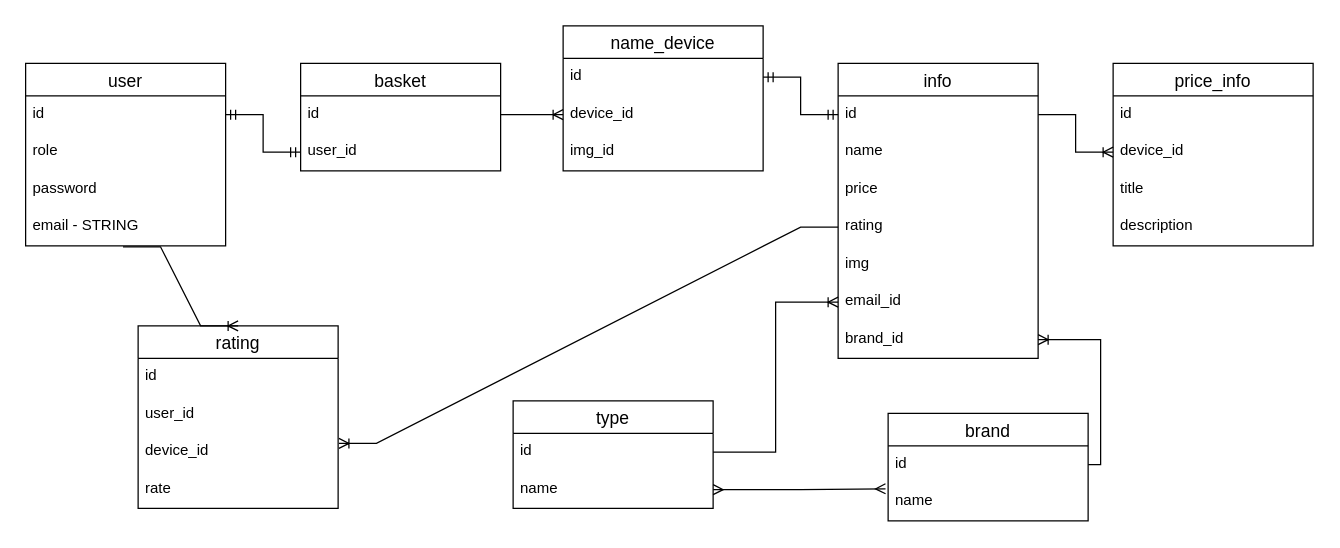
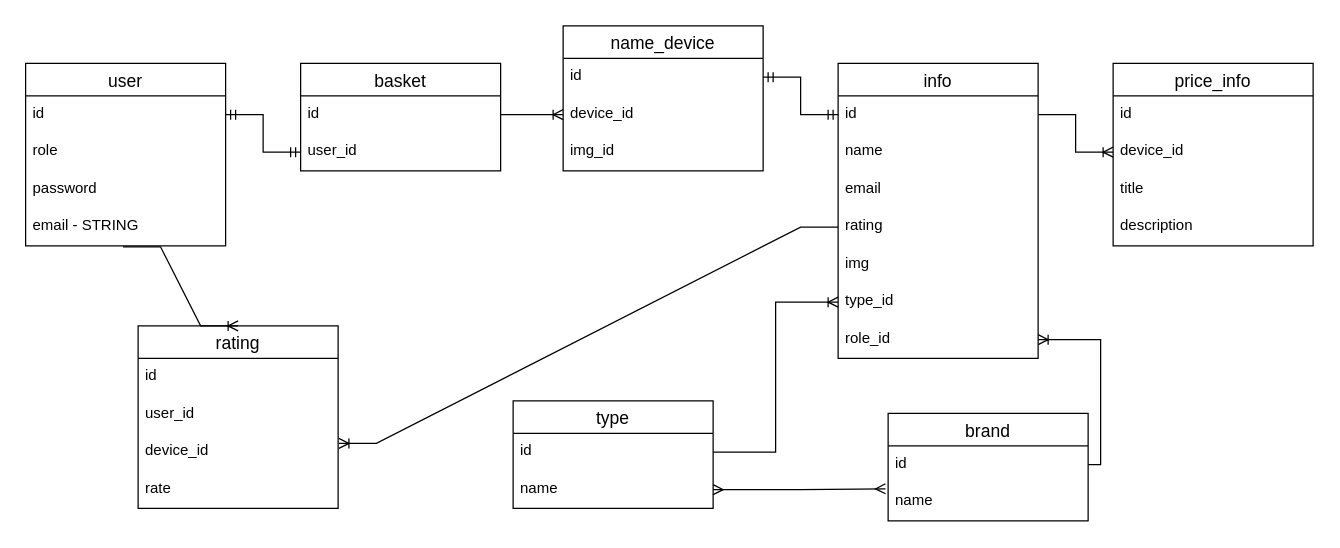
node "price": label "price" -> "email"
node "email_id": label "email_id" -> "type_id"
node "brand_id": label "brand_id" -> "role_id"
